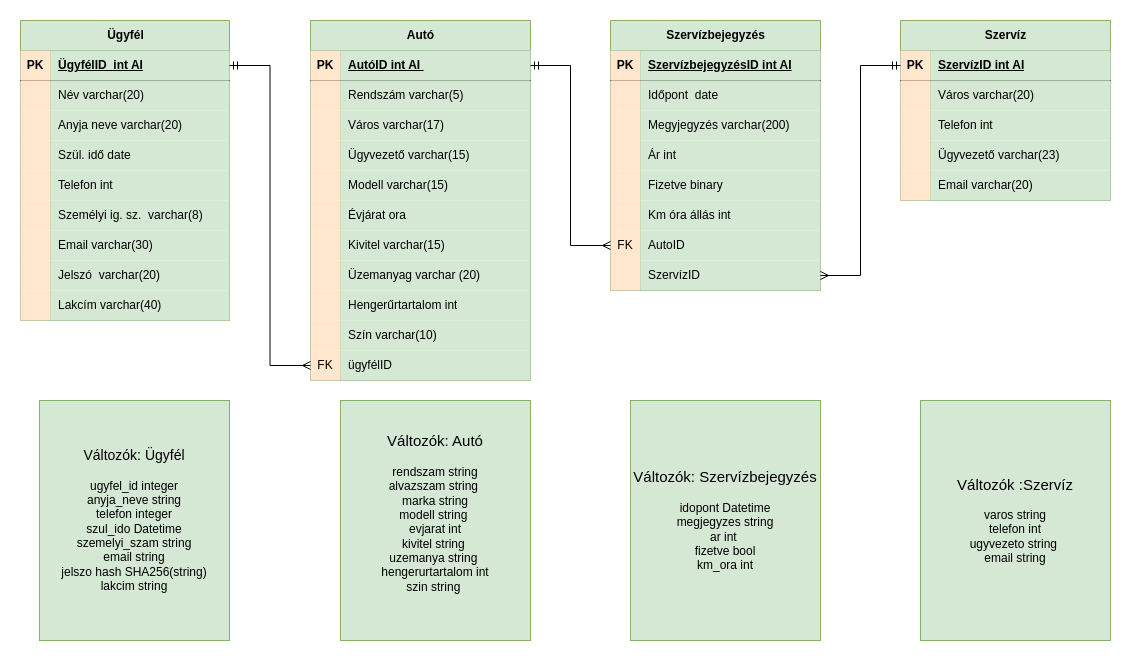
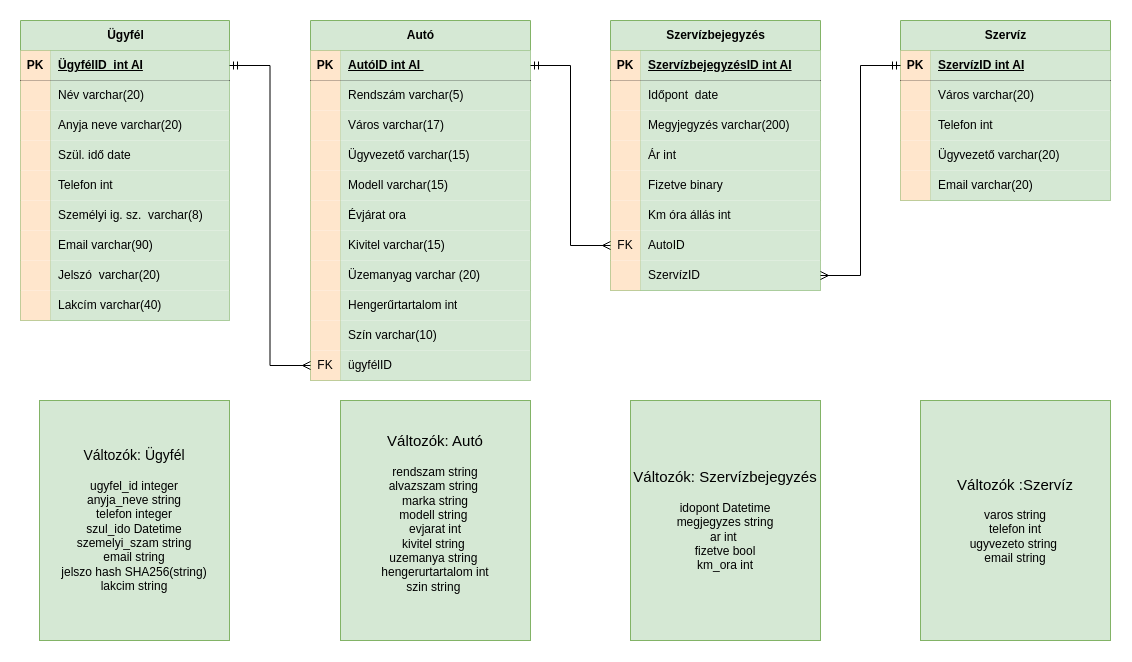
node "Ügyvezető varchar(23)": label "Ügyvezető varchar(23)" -> "Ügyvezető varchar(20)"
node "Email varchar(30)": label "Email varchar(30)" -> "Email varchar(90)"
